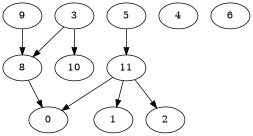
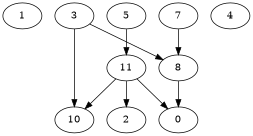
node "9": label "9" -> "7"
node "6": removed
edge "11" -> "1": now "11" -> "10"
